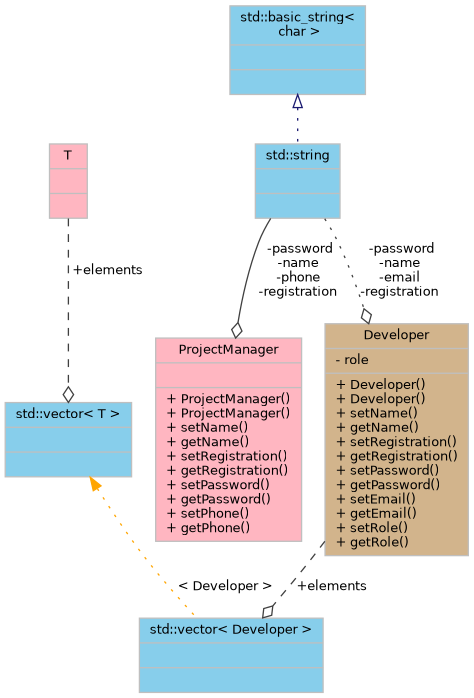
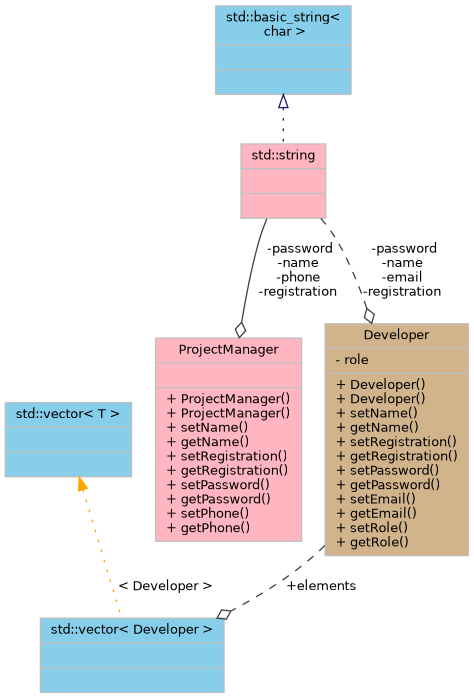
node "T": removed
node "std::string": fillcolor skyblue -> lightpink
edge "std::string" -> "Developer": style dotted -> dashed
